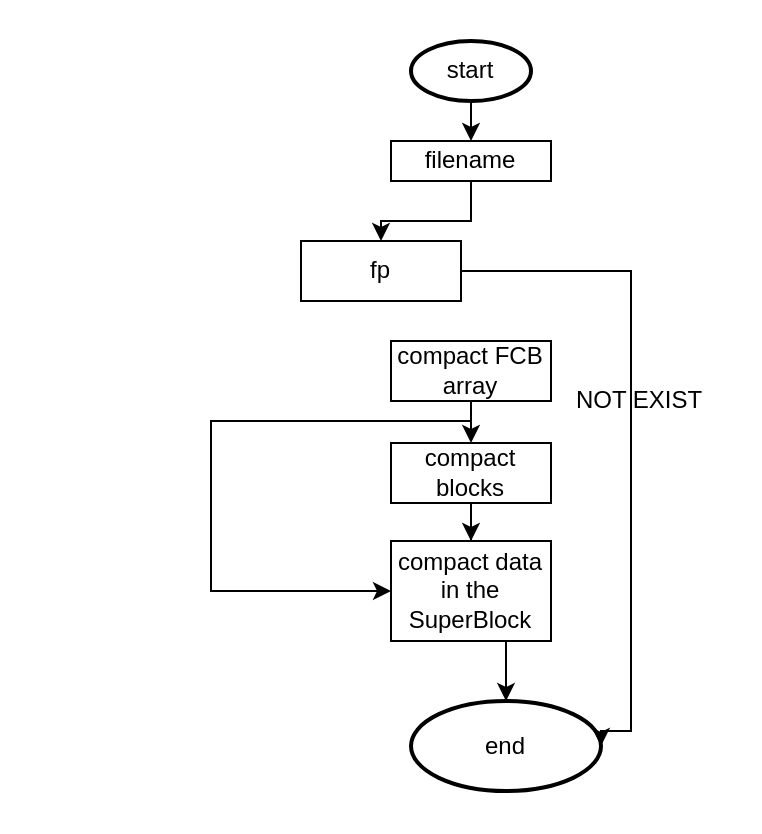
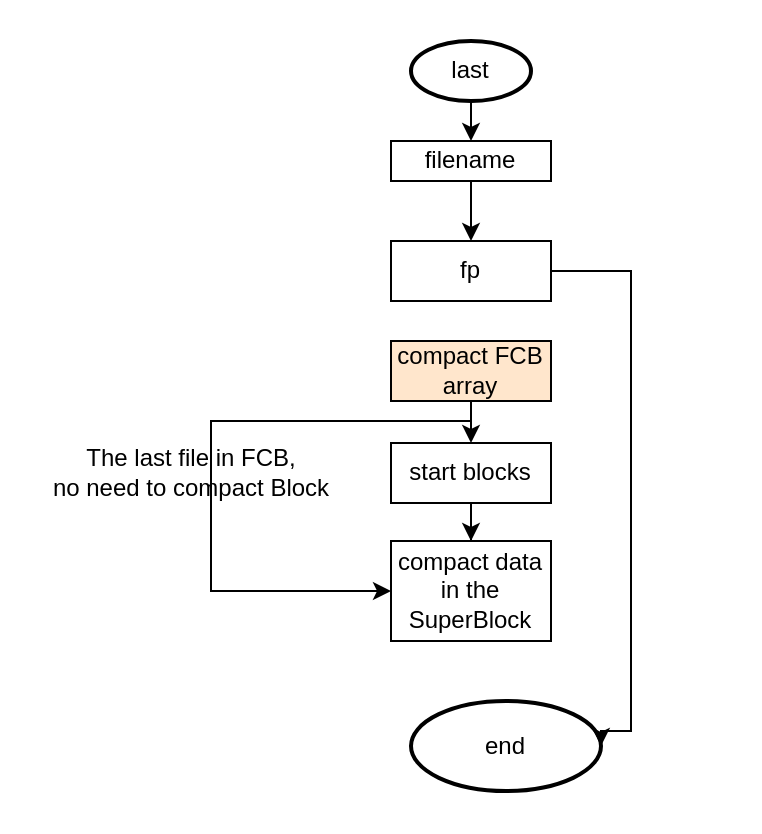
node "start": label "start" -> "last"
node "fp": moved (381, 271) -> (471, 271)
node "compact FCB array": fillcolor #ffffff -> #ffe6cc
node "NOT EXIST": removed
node "The last file in FCB, no need to compact Block": added
node "compact blocks": label "compact blocks" -> "start blocks"
edge "compact data in the SuperBlock" -> "end": removed
